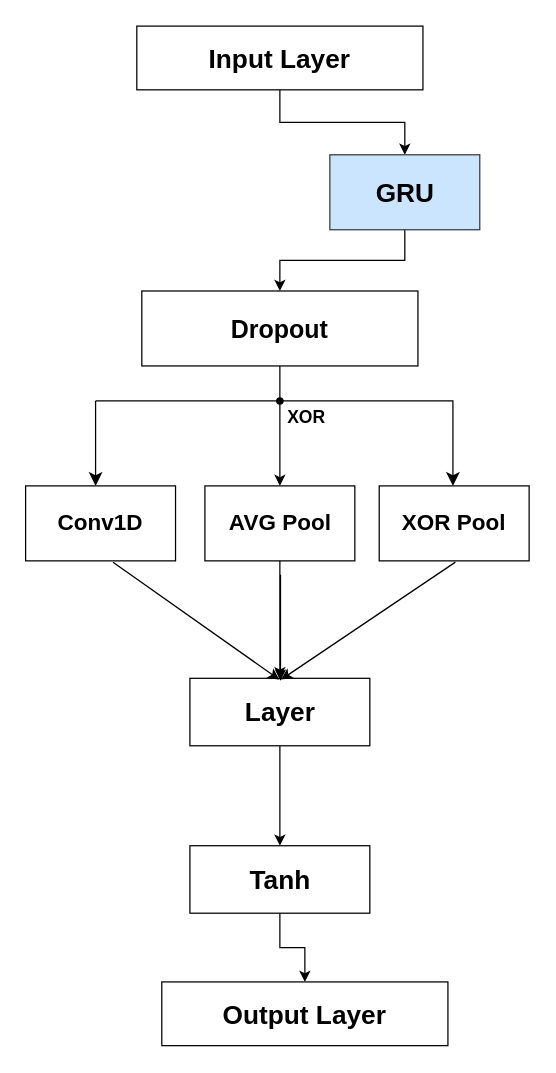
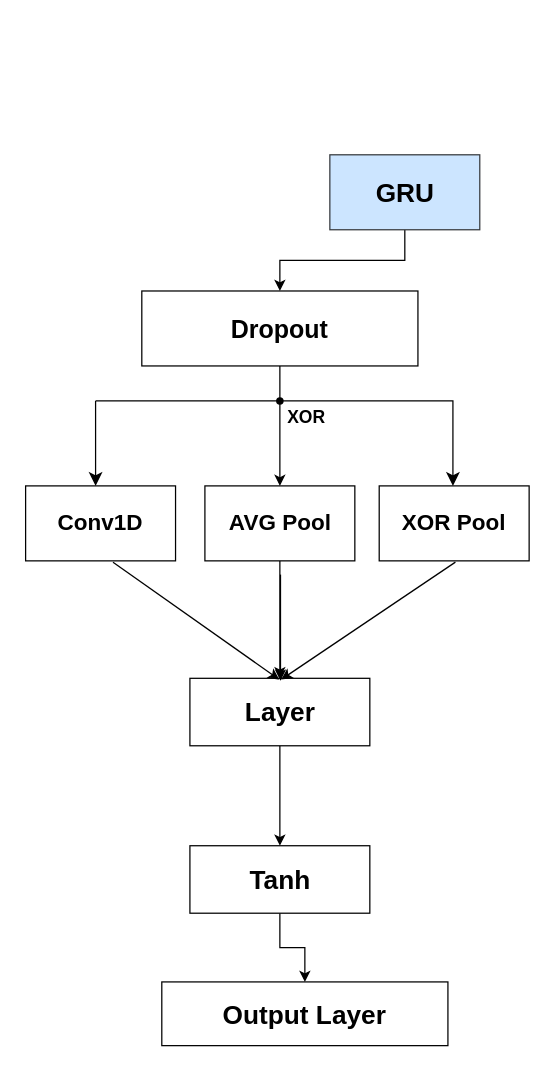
node "Input Layer": removed
edge "Input Layer" -> "GRU": removed
